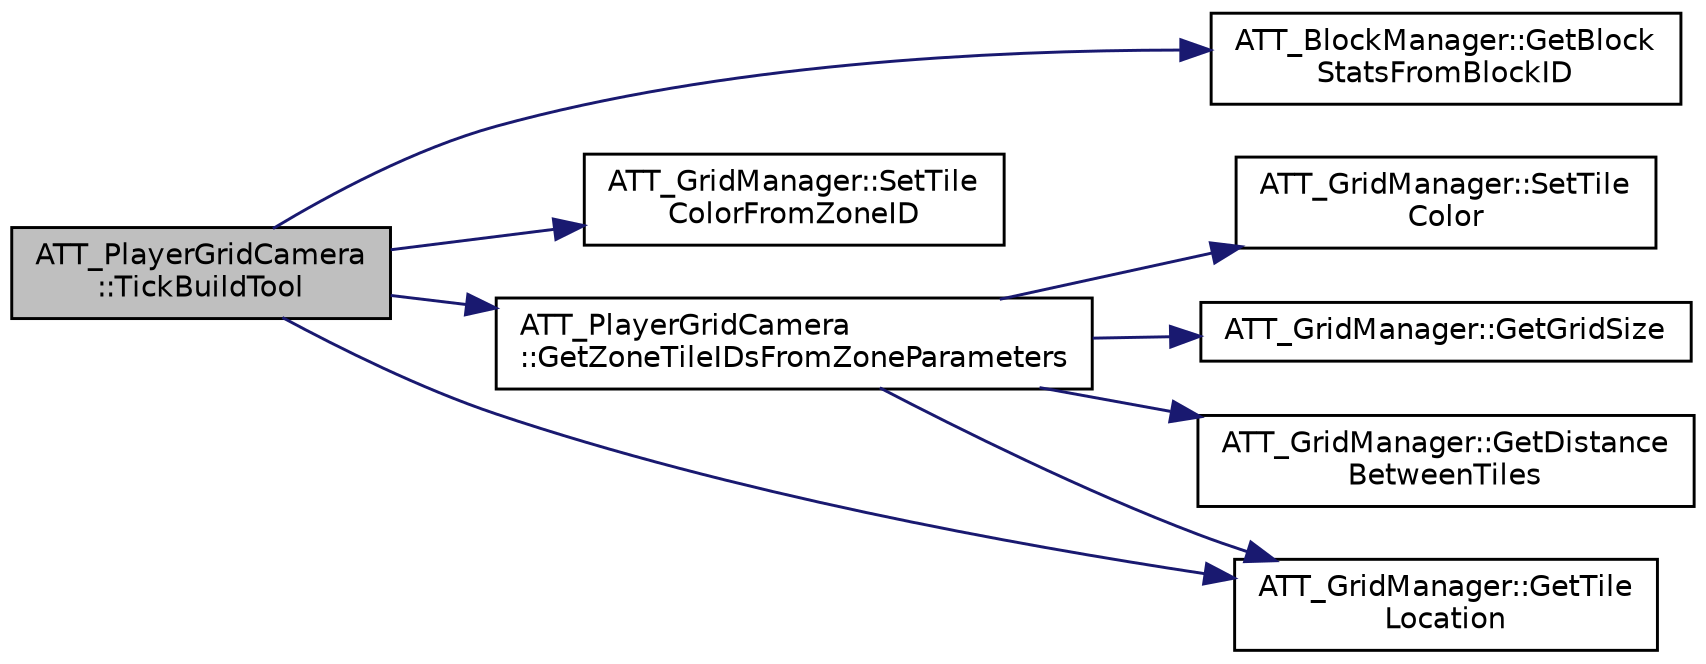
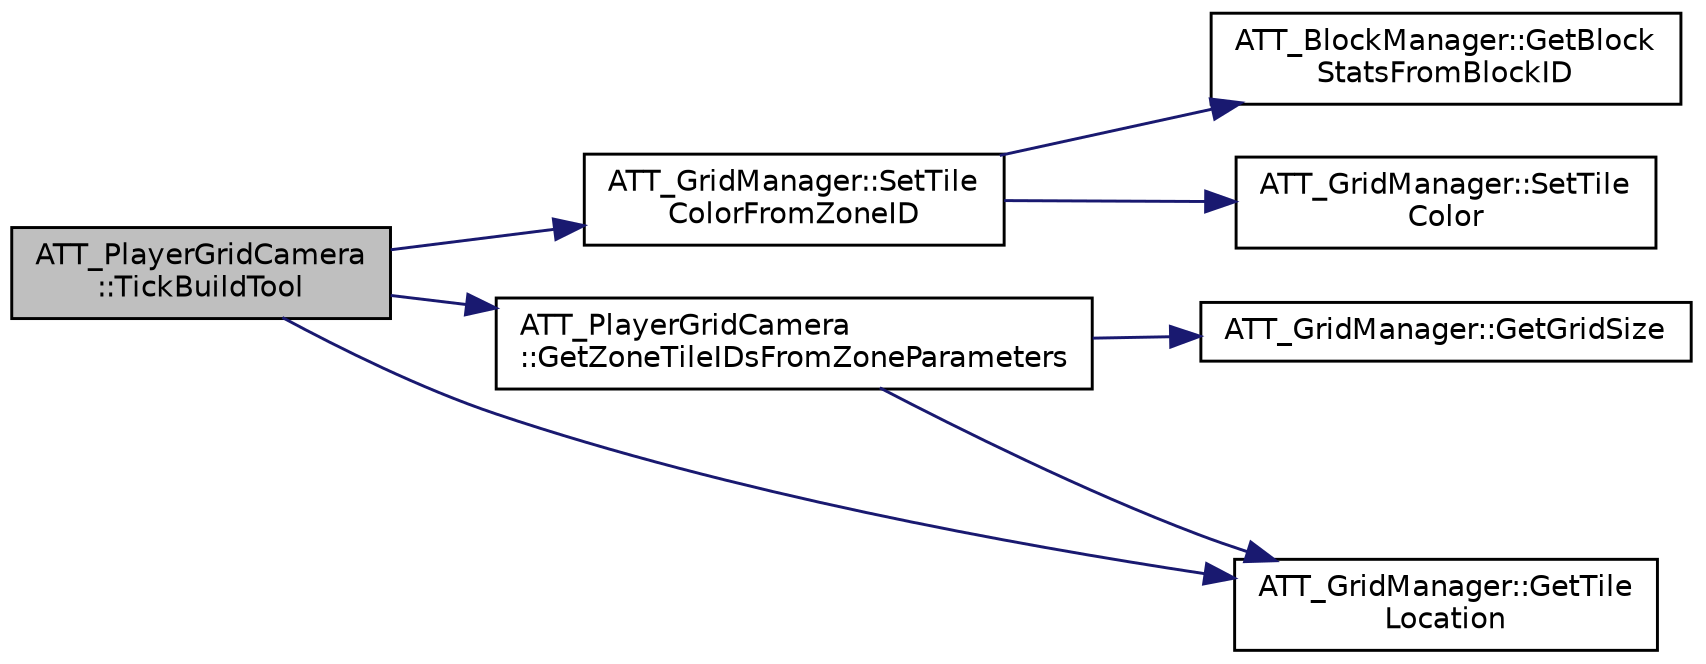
edge "ATT_PlayerGridCamera ::TickBuildTool" -> "ATT_BlockManager::GetBlock StatsFromBlockID": now "ATT_GridManager::SetTile ColorFromZoneID" -> "ATT_BlockManager::GetBlock StatsFromBlockID"
edge "ATT_PlayerGridCamera ::GetZoneTileIDsFromZoneParameters" -> "ATT_GridManager::SetTile Color": now "ATT_GridManager::SetTile ColorFromZoneID" -> "ATT_GridManager::SetTile Color"
node "ATT_GridManager::GetDistance BetweenTiles": removed
